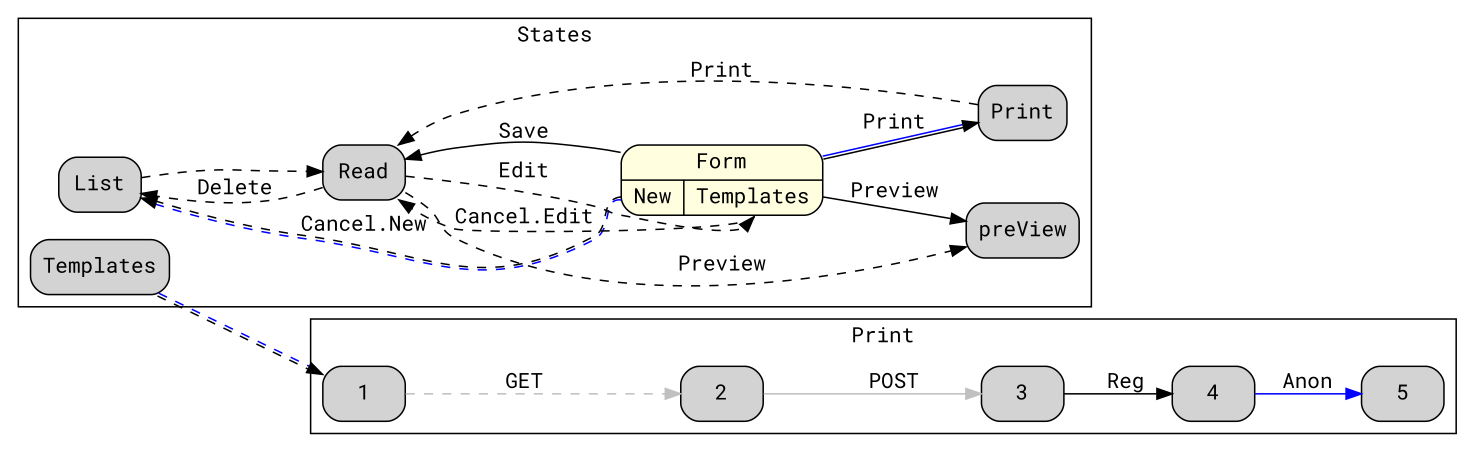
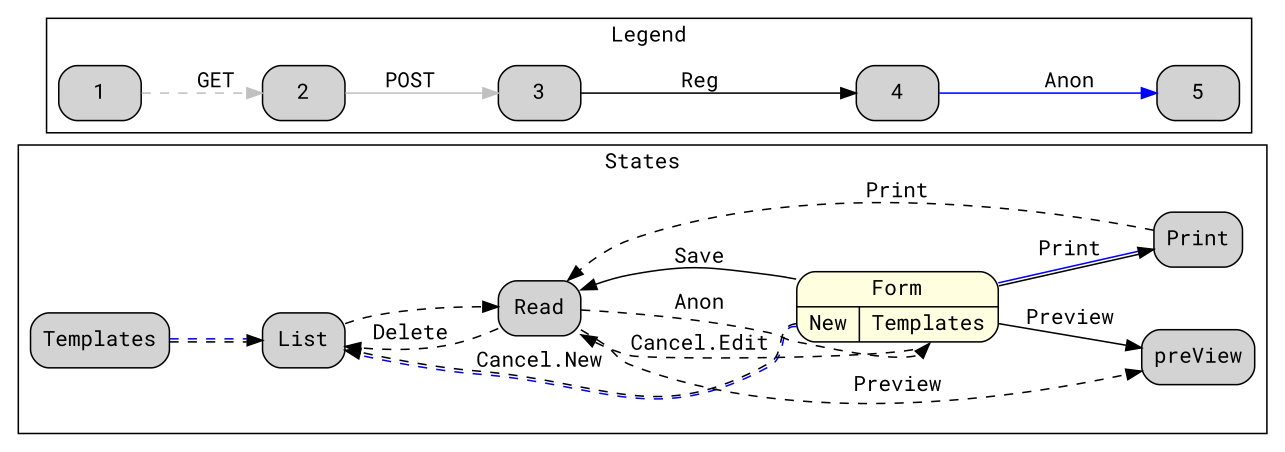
edge "Read" -> "Form": label "Edit" -> "Anon"
edge "Templates" -> "1": now "Templates" -> "List"
cluster "Print": label "Print" -> "Legend"
